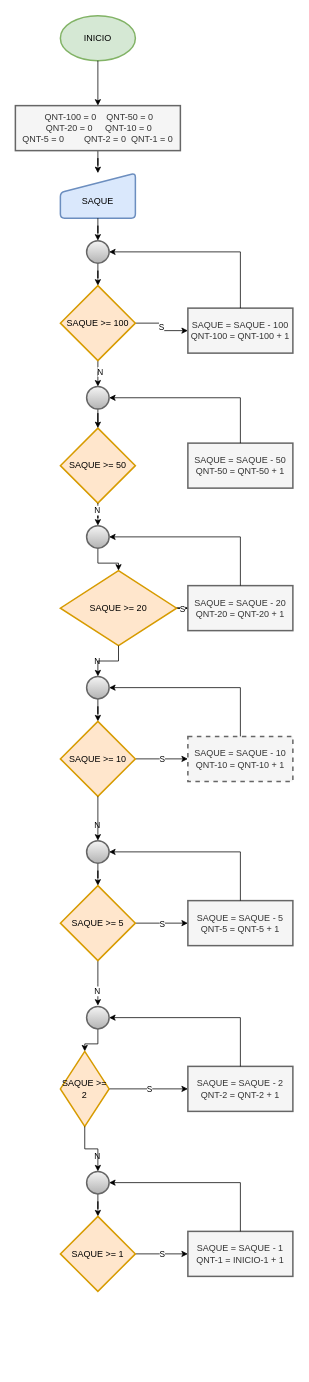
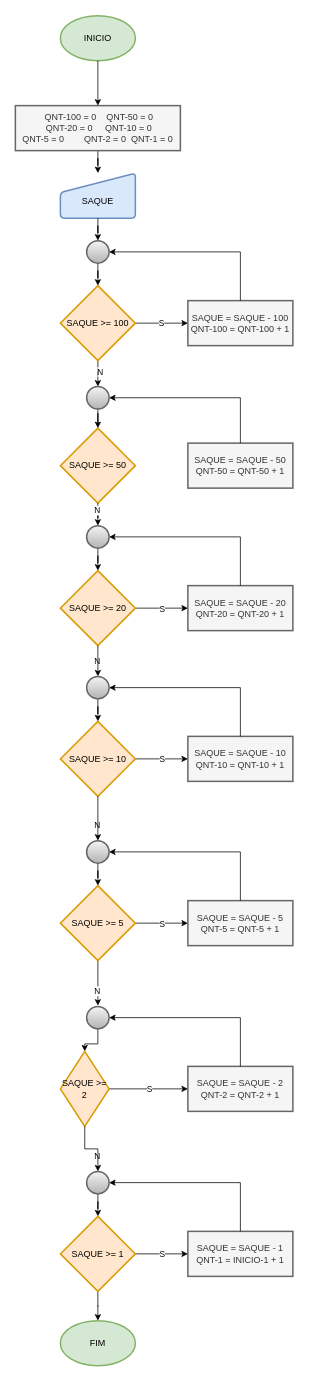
node "SAQUE = SAQUE - 100 QNT-100 = QNT-100 + 1": moved (240, 330) -> (240, 323)
node "SAQUE >= 20": size 116x75 -> 75x75
node "SAQUE = SAQUE - 10 QNT-10 = QNT-10 + 1": style dashed -> solid
edge "SAQUE >= 1" -> "FIM": added
node "FIM": added
